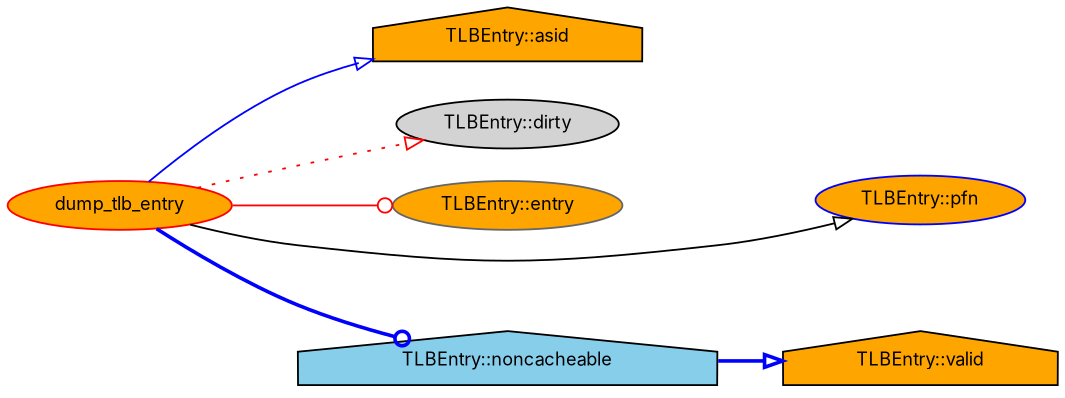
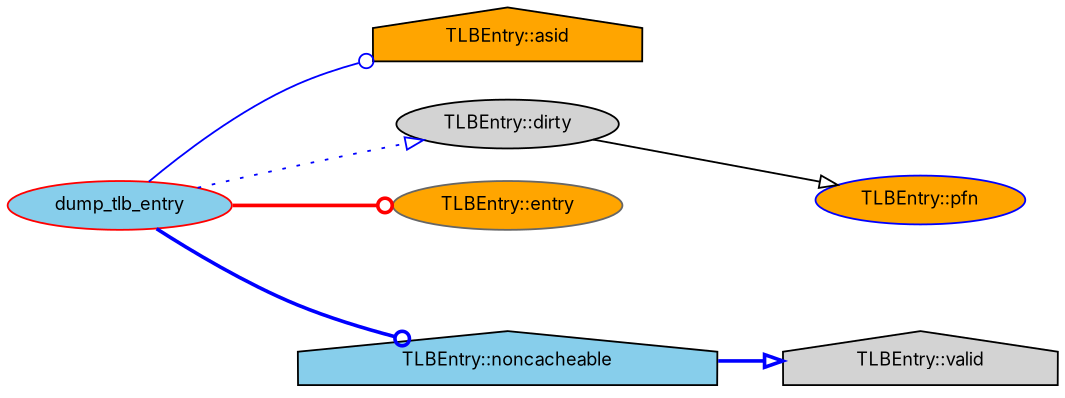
edge "dump_tlb_entry" -> "TLBEntry::asid": arrowhead onormal -> odot
edge "dump_tlb_entry" -> "TLBEntry::dirty": color red -> blue
node "dump_tlb_entry": fillcolor orange -> skyblue
edge "dump_tlb_entry" -> "TLBEntry::entry": style solid -> bold
edge "dump_tlb_entry" -> "TLBEntry::pfn": now "TLBEntry::dirty" -> "TLBEntry::pfn"
node "TLBEntry::valid": fillcolor orange -> lightgrey
